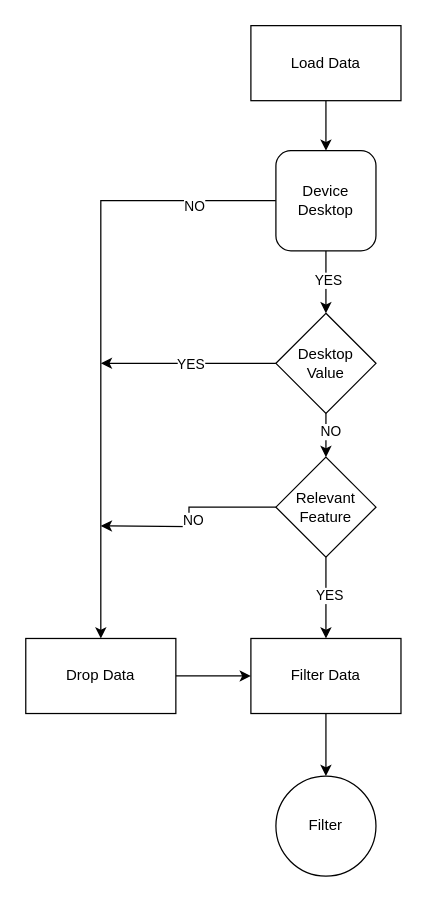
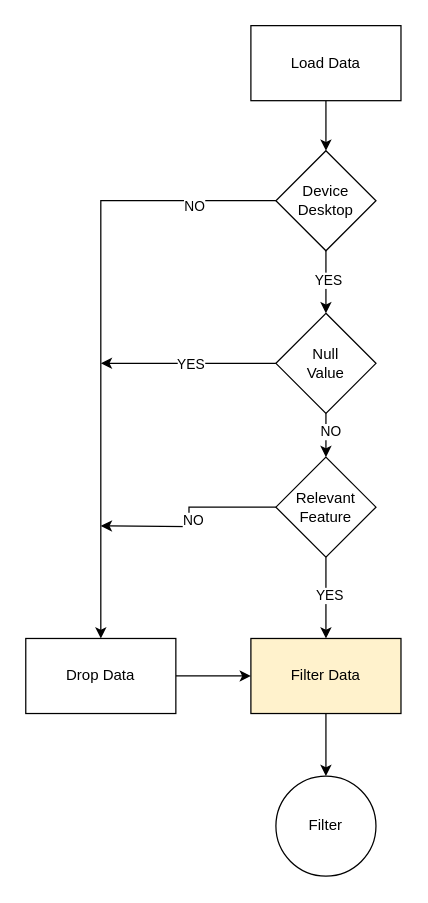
node "Device Desktop": shape rounded rectangle -> diamond
node "Desktop Value": label "Desktop Value" -> "Null Value"
node "Filter Data": fillcolor #ffffff -> #fff2cc
